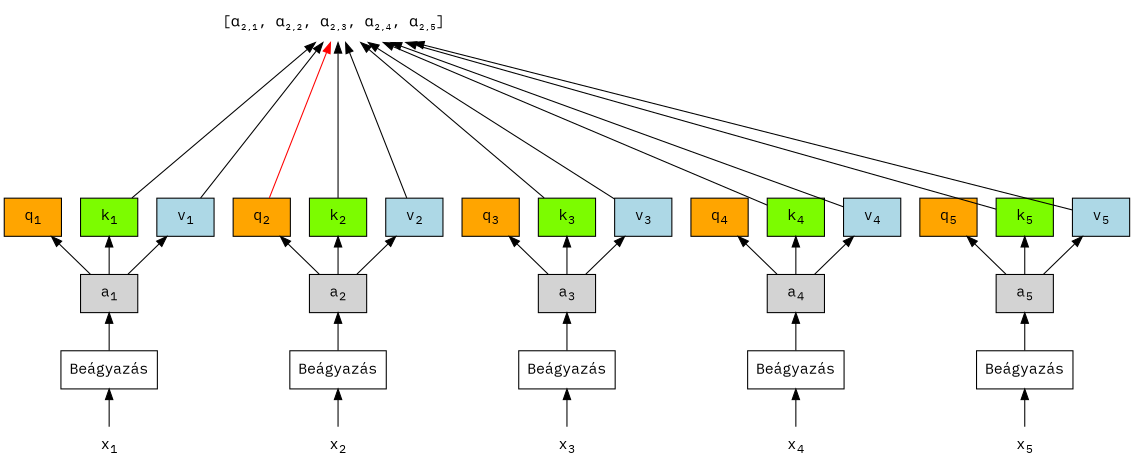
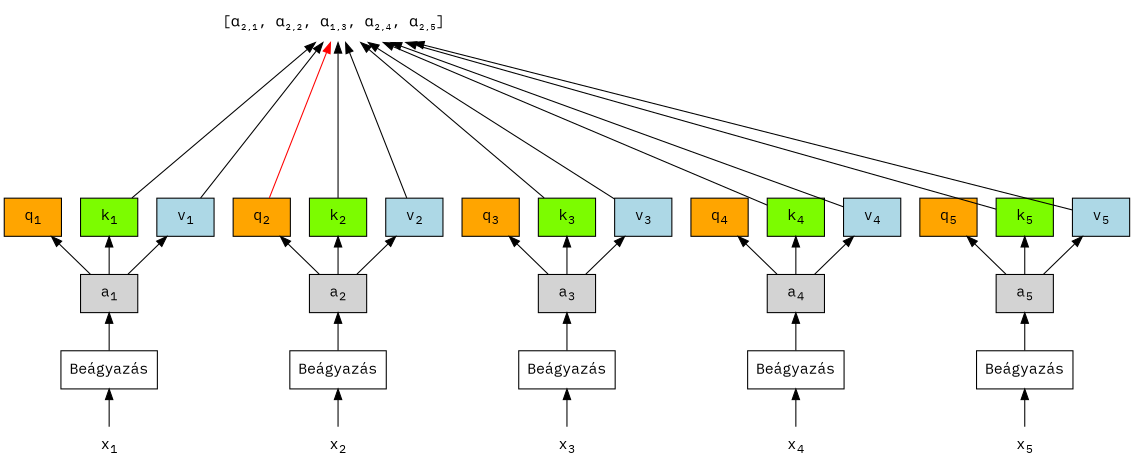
node "[α": text "2,3" -> "1,3"
